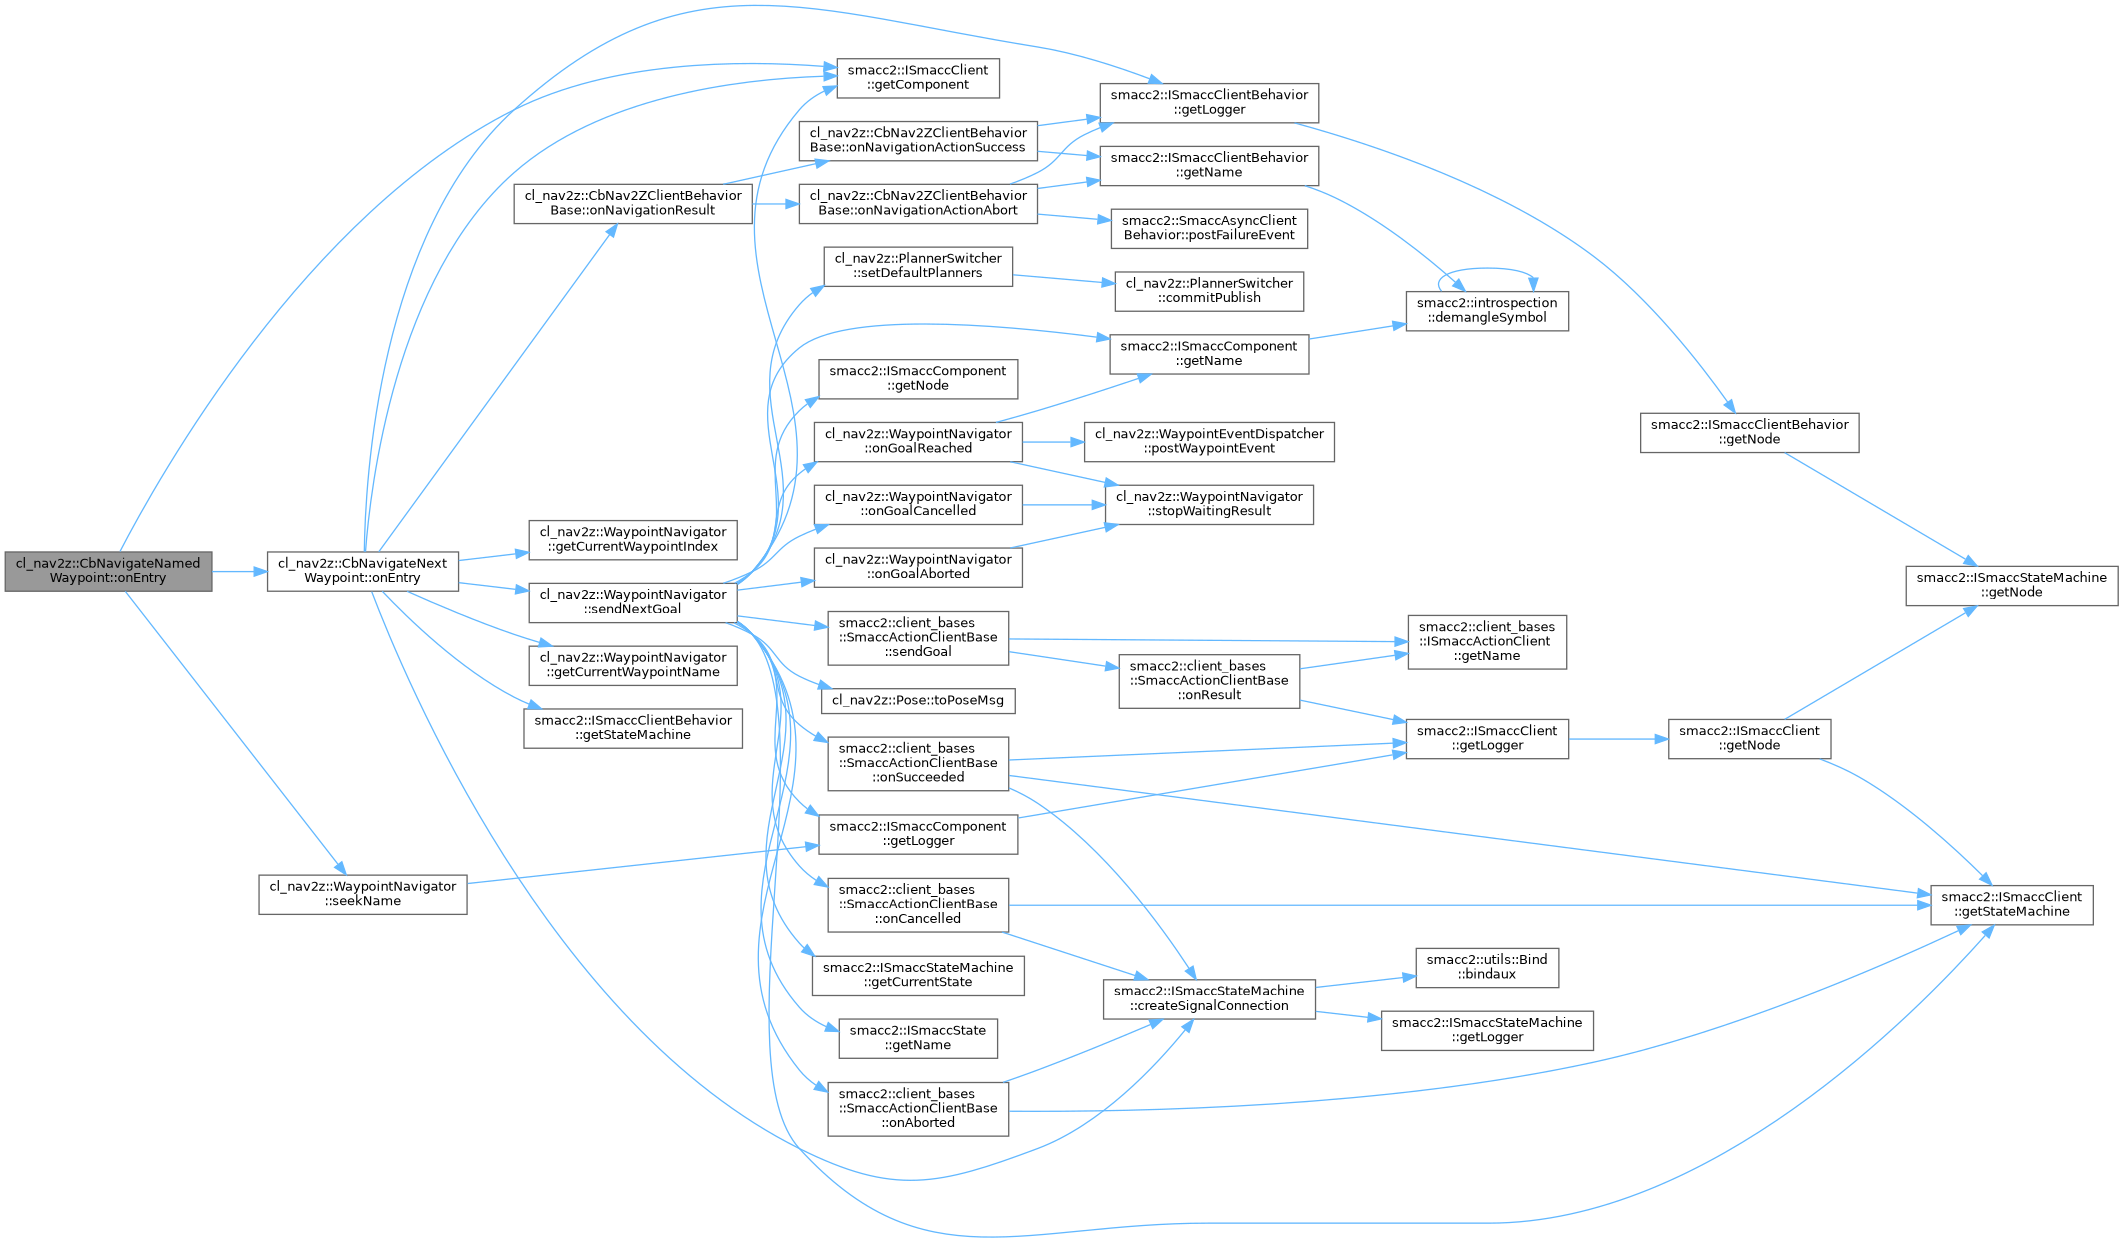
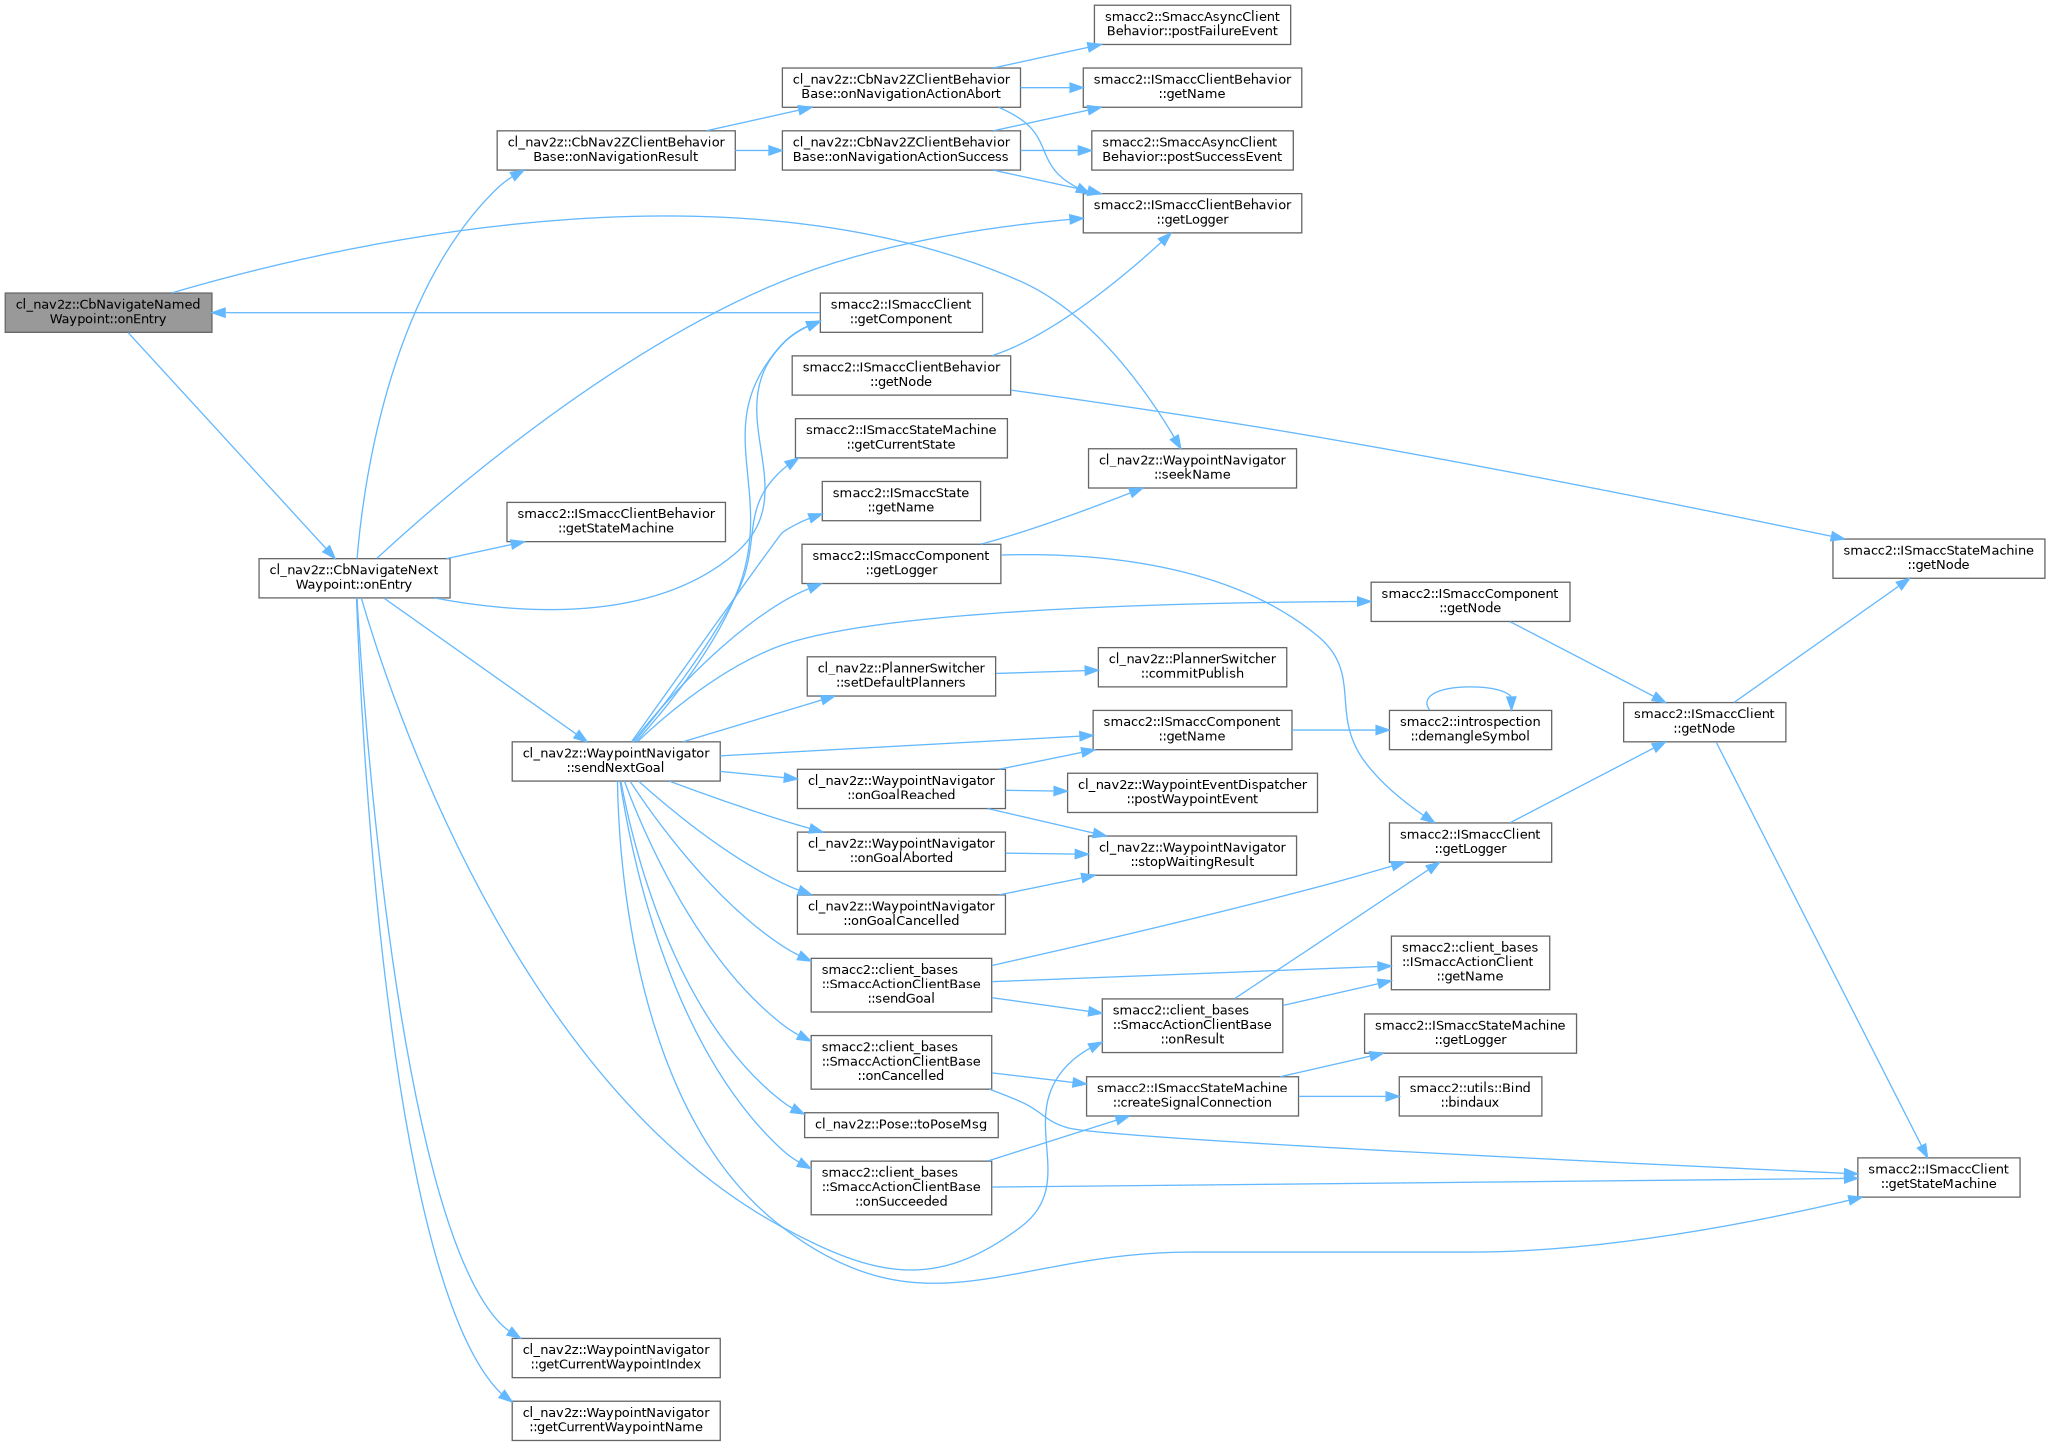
node "smacc2::SmaccAsyncClient Behavior::postSuccessEvent": added
edge "cl_nav2z::CbNavigateNamed Waypoint::onEntry" -> "smacc2::ISmaccClient ::getComponent": reversed
edge "smacc2::ISmaccClientBehavior ::getLogger" -> "smacc2::ISmaccClientBehavior ::getNode": reversed
edge "smacc2::ISmaccClientBehavior ::getName" -> "smacc2::introspection ::demangleSymbol": removed
edge "smacc2::ISmaccComponent ::getNode" -> "smacc2::ISmaccClient ::getNode": added
edge "smacc2::client_bases ::SmaccActionClientBase ::onSucceeded" -> "smacc2::ISmaccClient ::getLogger": now "smacc2::client_bases ::SmaccActionClientBase ::sendGoal" -> "smacc2::ISmaccClient ::getLogger"
edge "cl_nav2z::WaypointNavigator ::seekName" -> "smacc2::ISmaccComponent ::getLogger": reversed
edge "cl_nav2z::CbNavigateNext Waypoint::onEntry" -> "smacc2::ISmaccStateMachine ::createSignalConnection": now "cl_nav2z::CbNavigateNext Waypoint::onEntry" -> "smacc2::client_bases ::SmaccActionClientBase ::onResult"
node "smacc2::client_bases ::SmaccActionClientBase ::onAborted": removed
